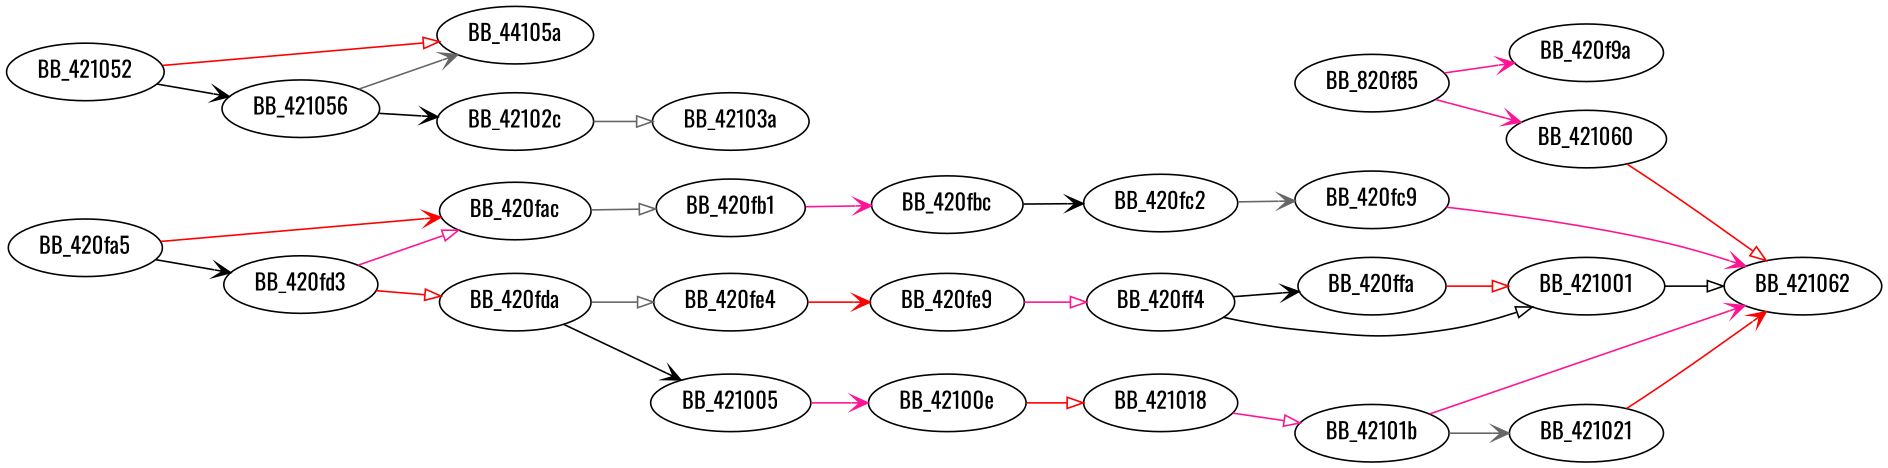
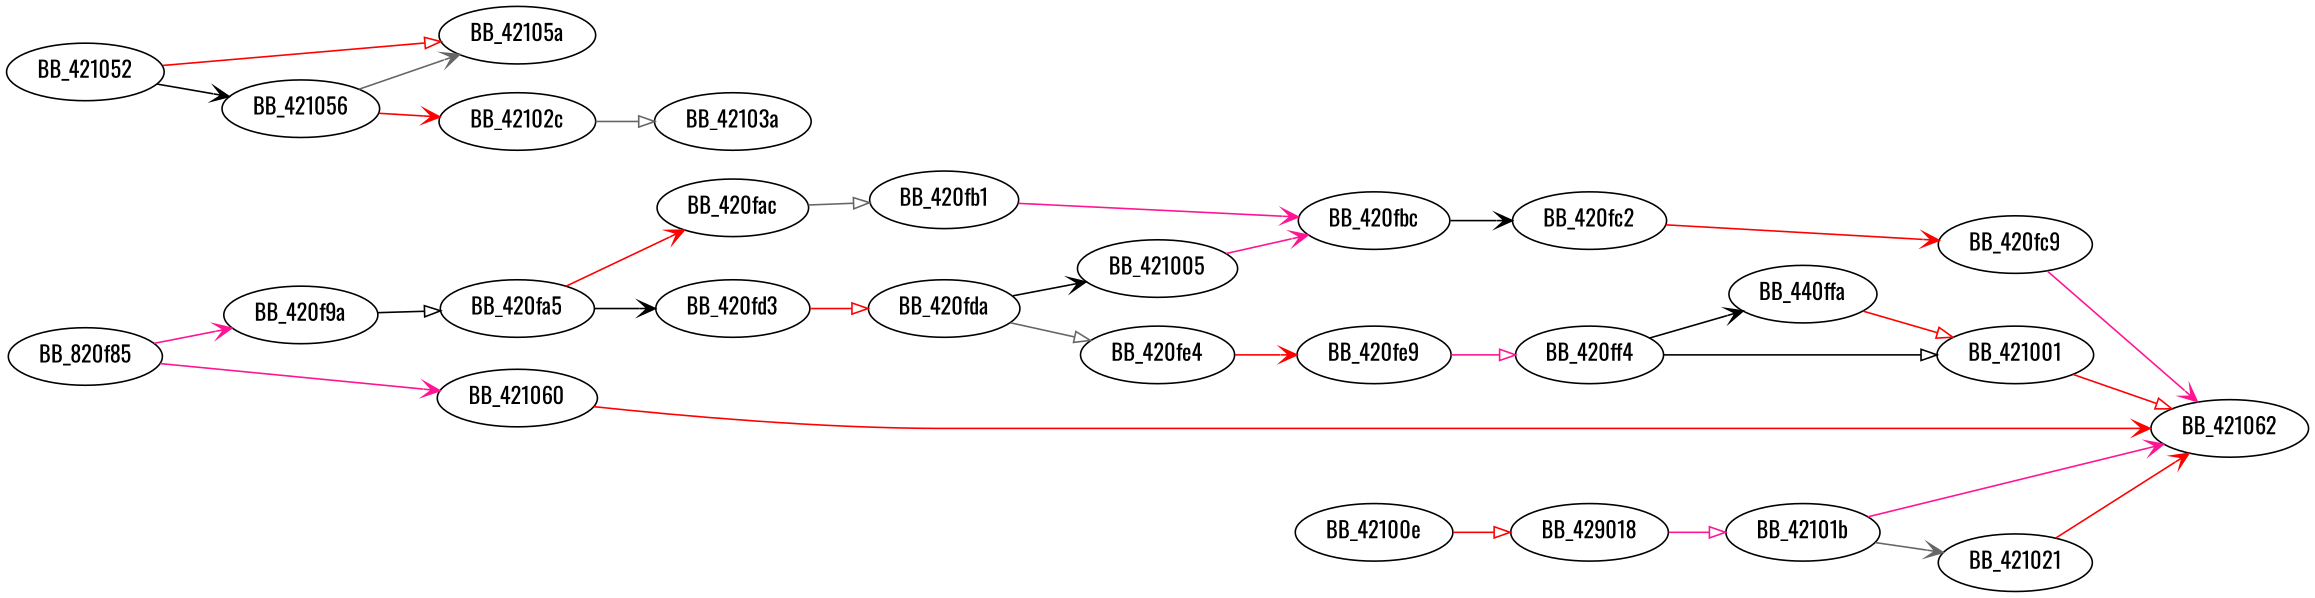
node "BB_44105a": label "BB_44105a" -> "BB_42105a"
edge "BB_421056" -> "BB_42102c": color black -> red
edge "BB_420fc2" -> "BB_420fc9": color gray40 -> red
edge "BB_421060" -> "BB_421062": arrowhead onormal -> vee
edge "BB_420fd3" -> "BB_420fac": removed
node "BB_420ffa": label "BB_420ffa" -> "BB_440ffa"
edge "BB_421001" -> "BB_421062": color black -> red
edge "BB_420f9a" -> "BB_420fa5": added
edge "BB_421005" -> "BB_42100e": now "BB_421005" -> "BB_420fbc"
node "BB_421018": label "BB_421018" -> "BB_429018"
